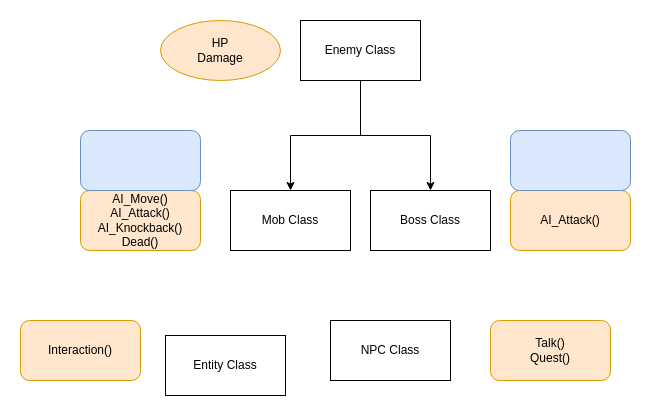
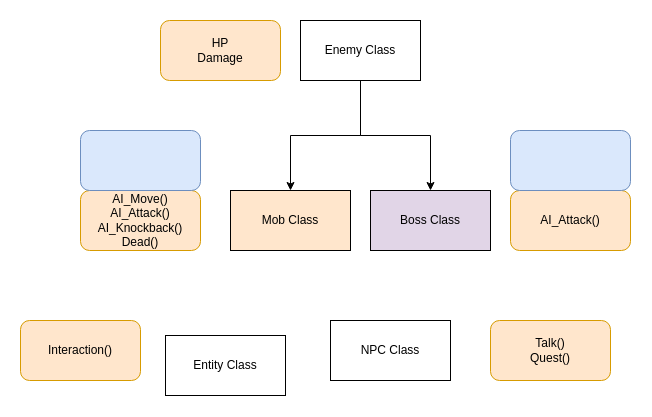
node "HP Damage": shape ellipse -> rounded rectangle
node "Mob Class": fillcolor #ffffff -> #ffe6cc
node "Boss Class": fillcolor #ffffff -> #e1d5e7
